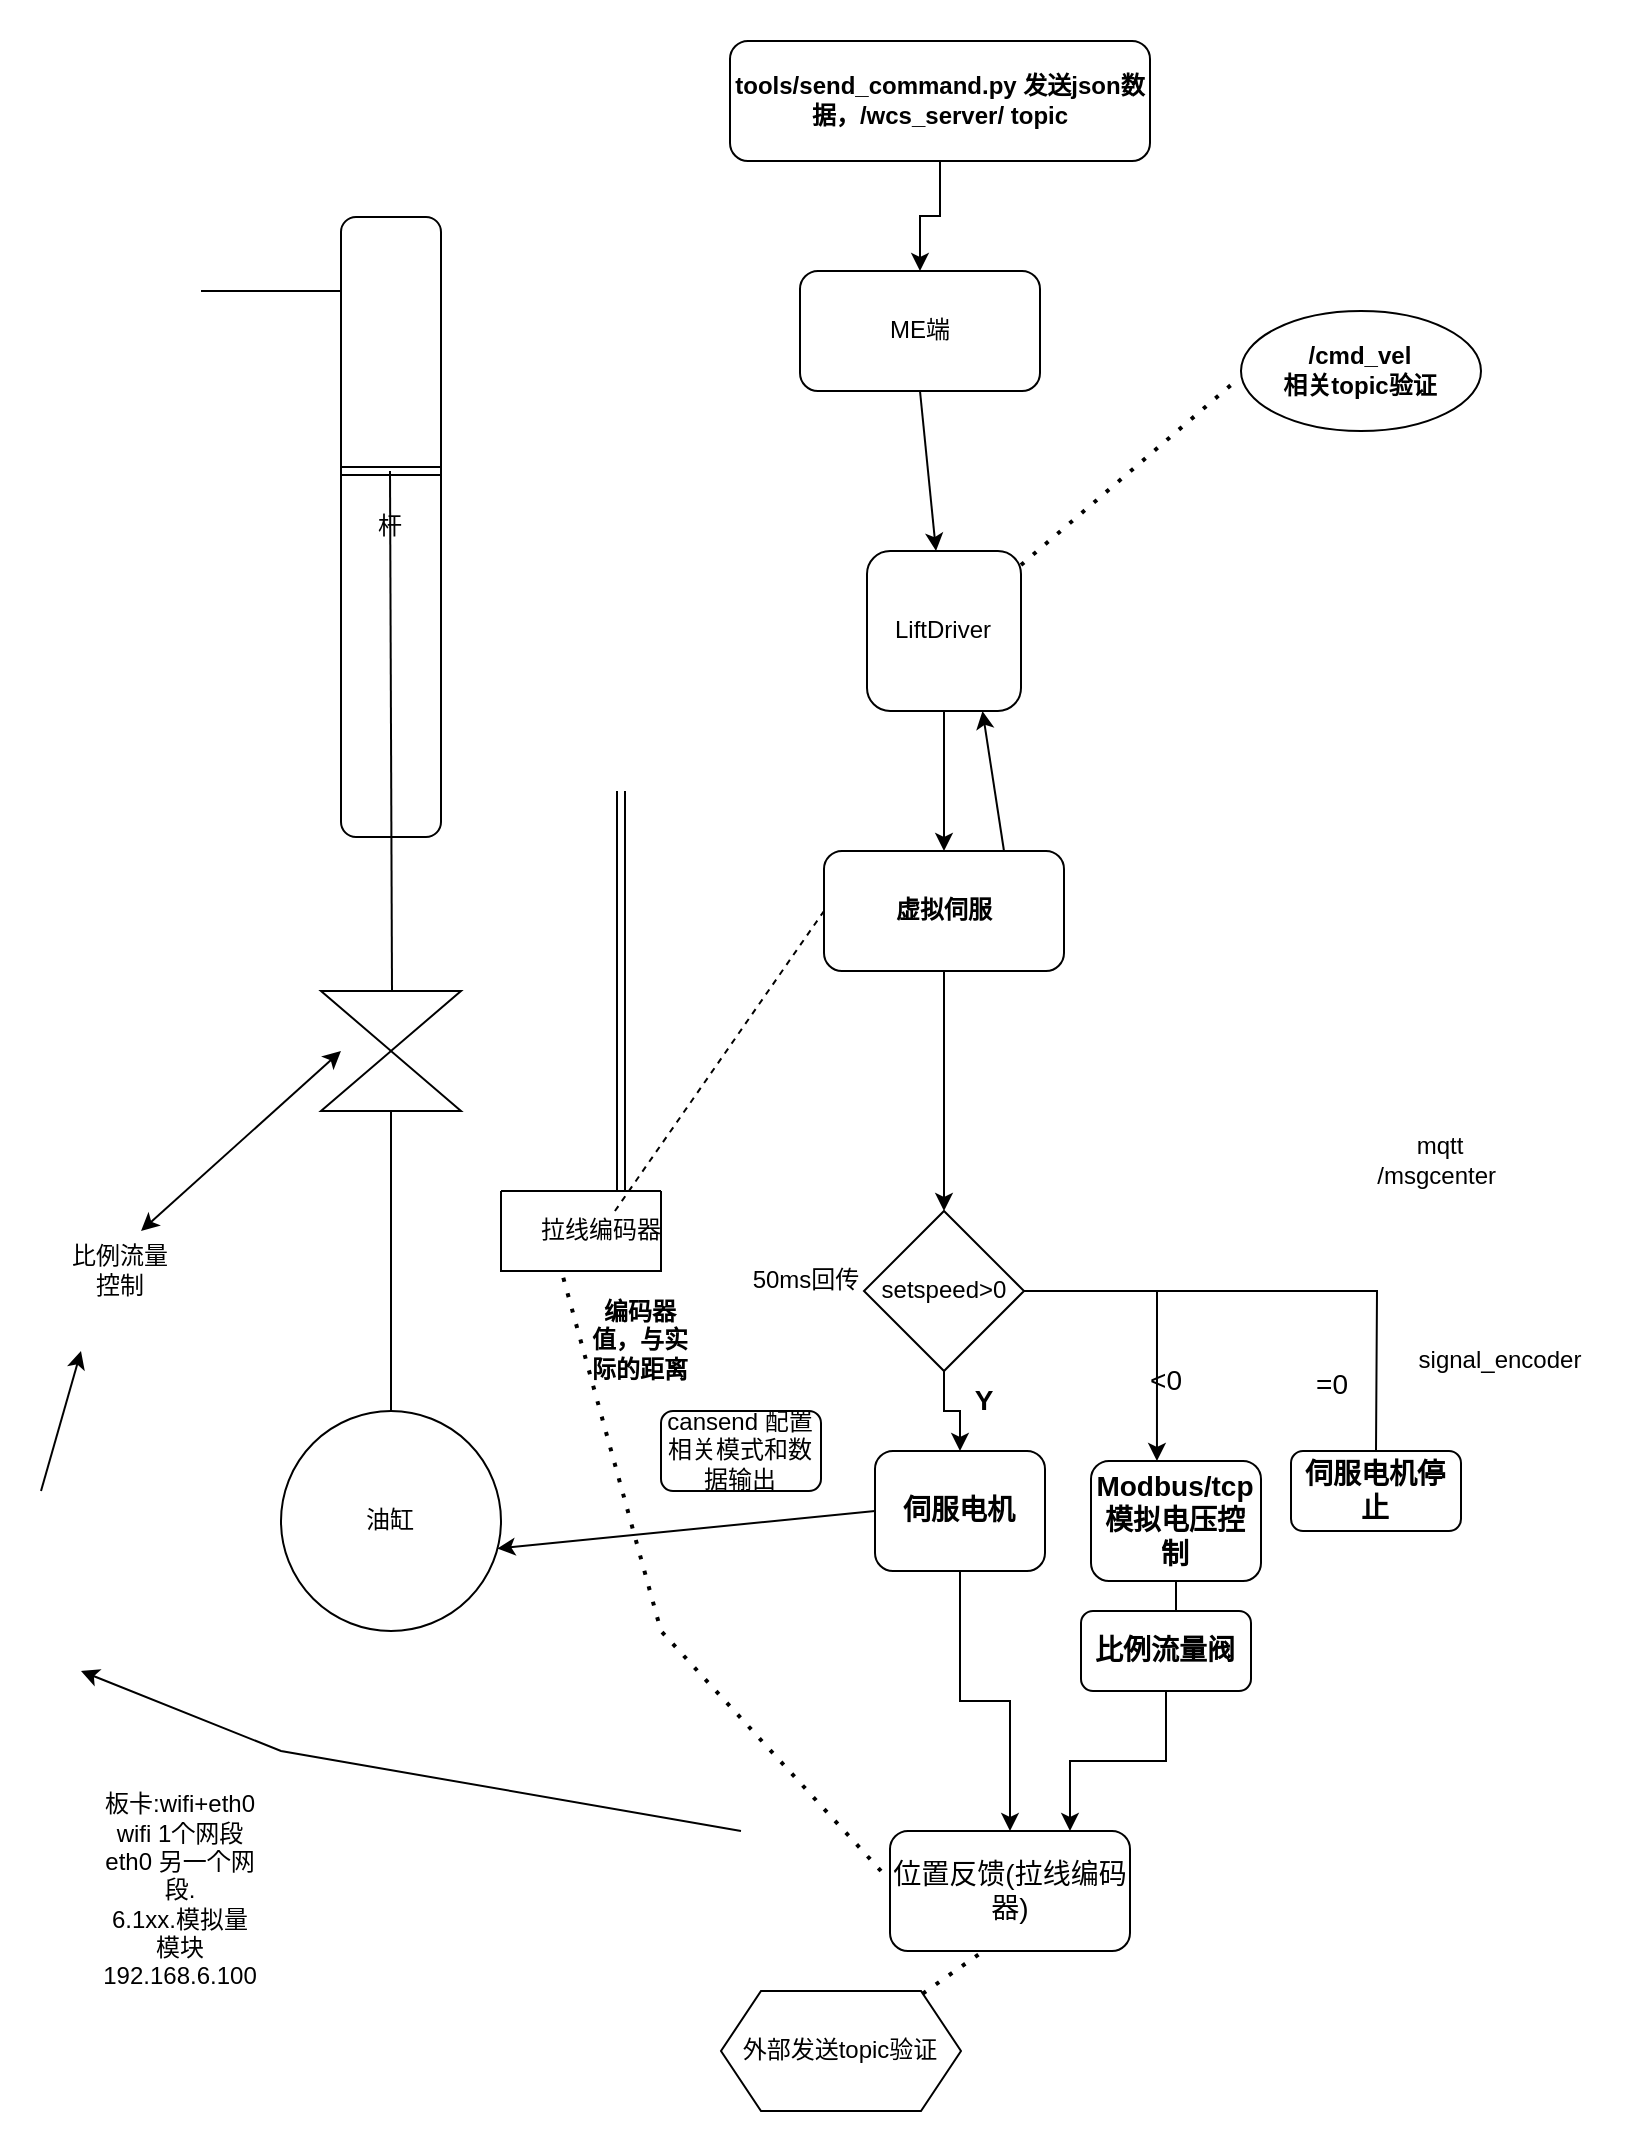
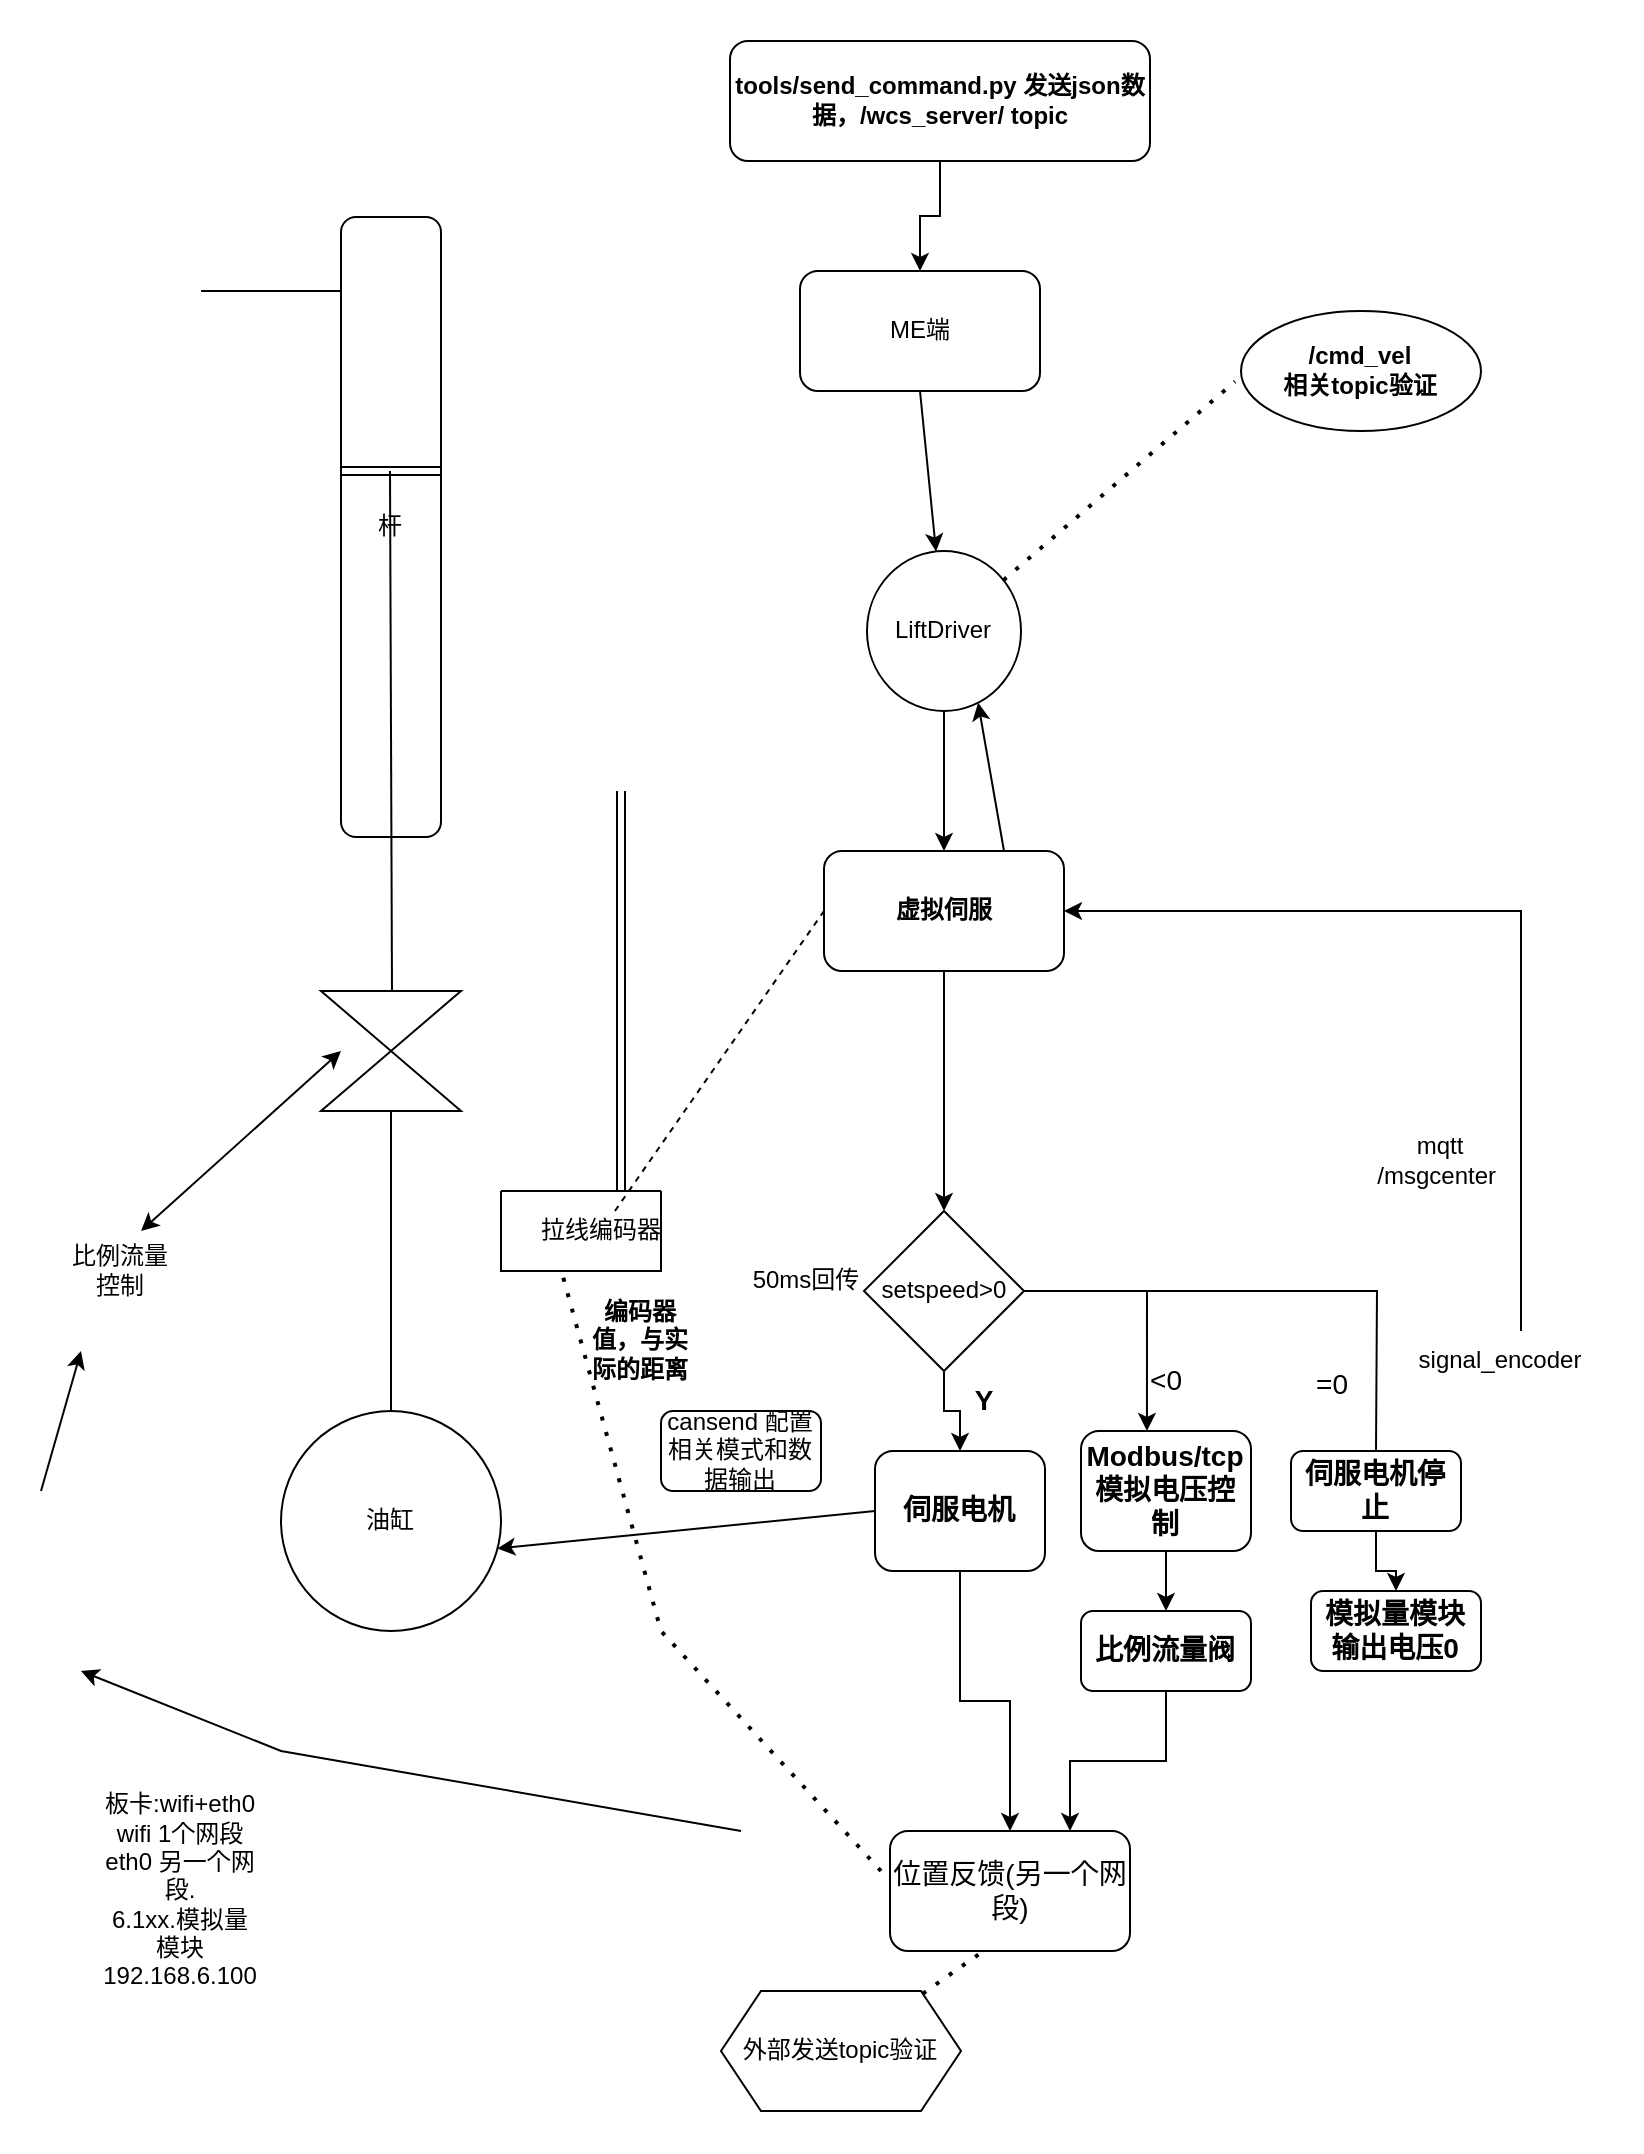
node "LiftDriver": shape rounded rectangle -> ellipse
edge "signal_encoder" -> "虚拟伺服": added
node "Modbus/tcp模拟电压控制": moved (1176, 1521) -> (1166, 1491)
edge "伺服电机停止" -> "模拟量模块输出电压0": added
node "模拟量模块输出电压0": added
node "位置反馈(拉线编码器)": label "位置反馈(拉线编码器)" -> "位置反馈(另一个网段)"
